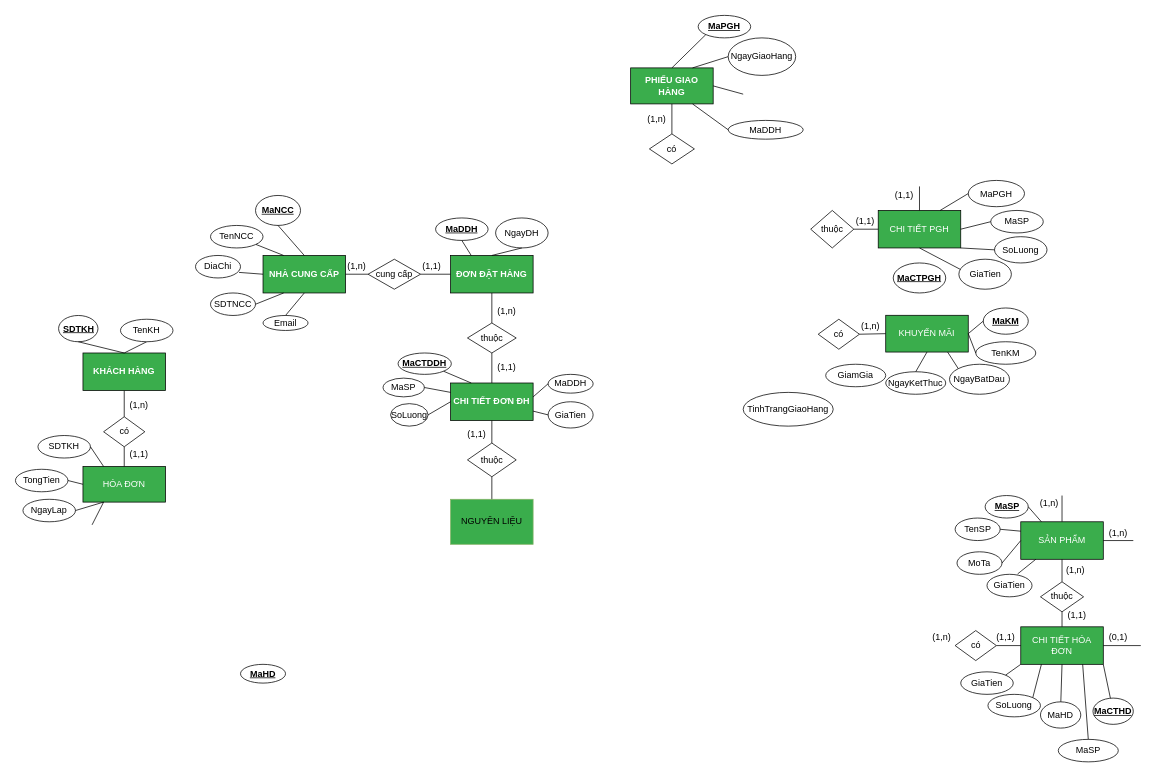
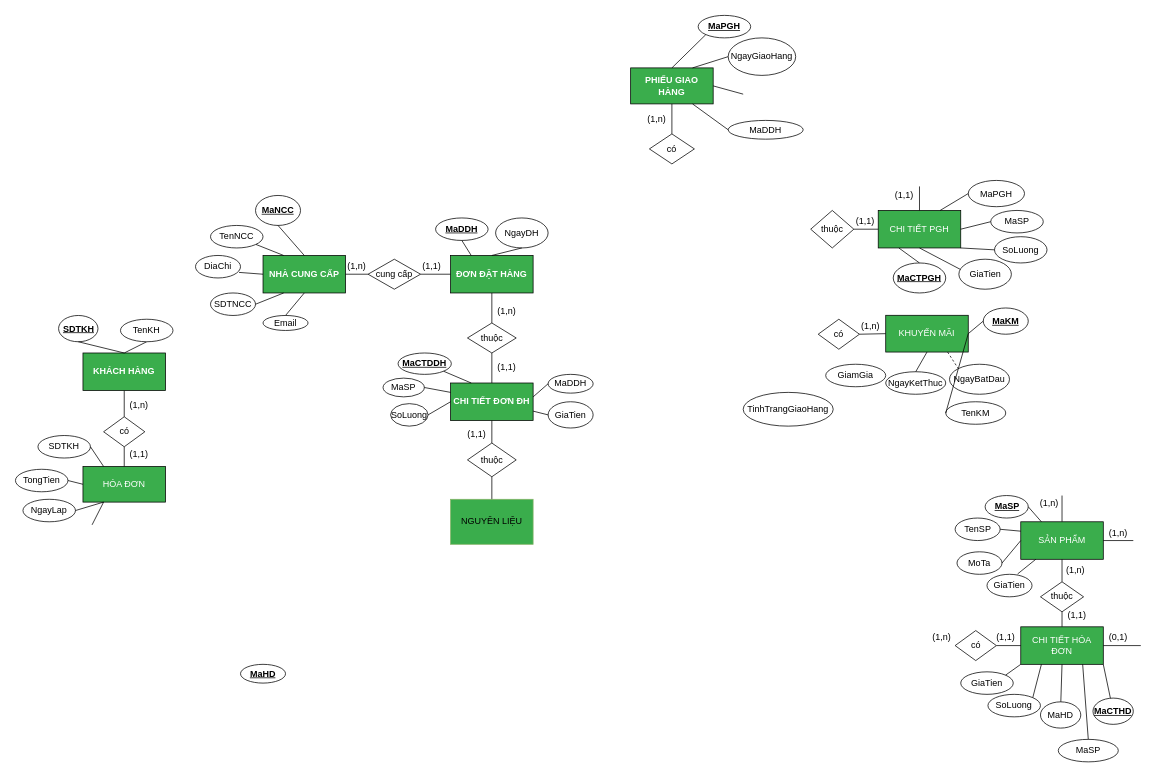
edge "CHI TIẾT PGH" -- "MaCTPGH": added
node "TenKM": moved (1005, 353) -> (975, 413)
edge "KHUYẾN MÃI" -- "NgayBatDau": style solid -> dashed
